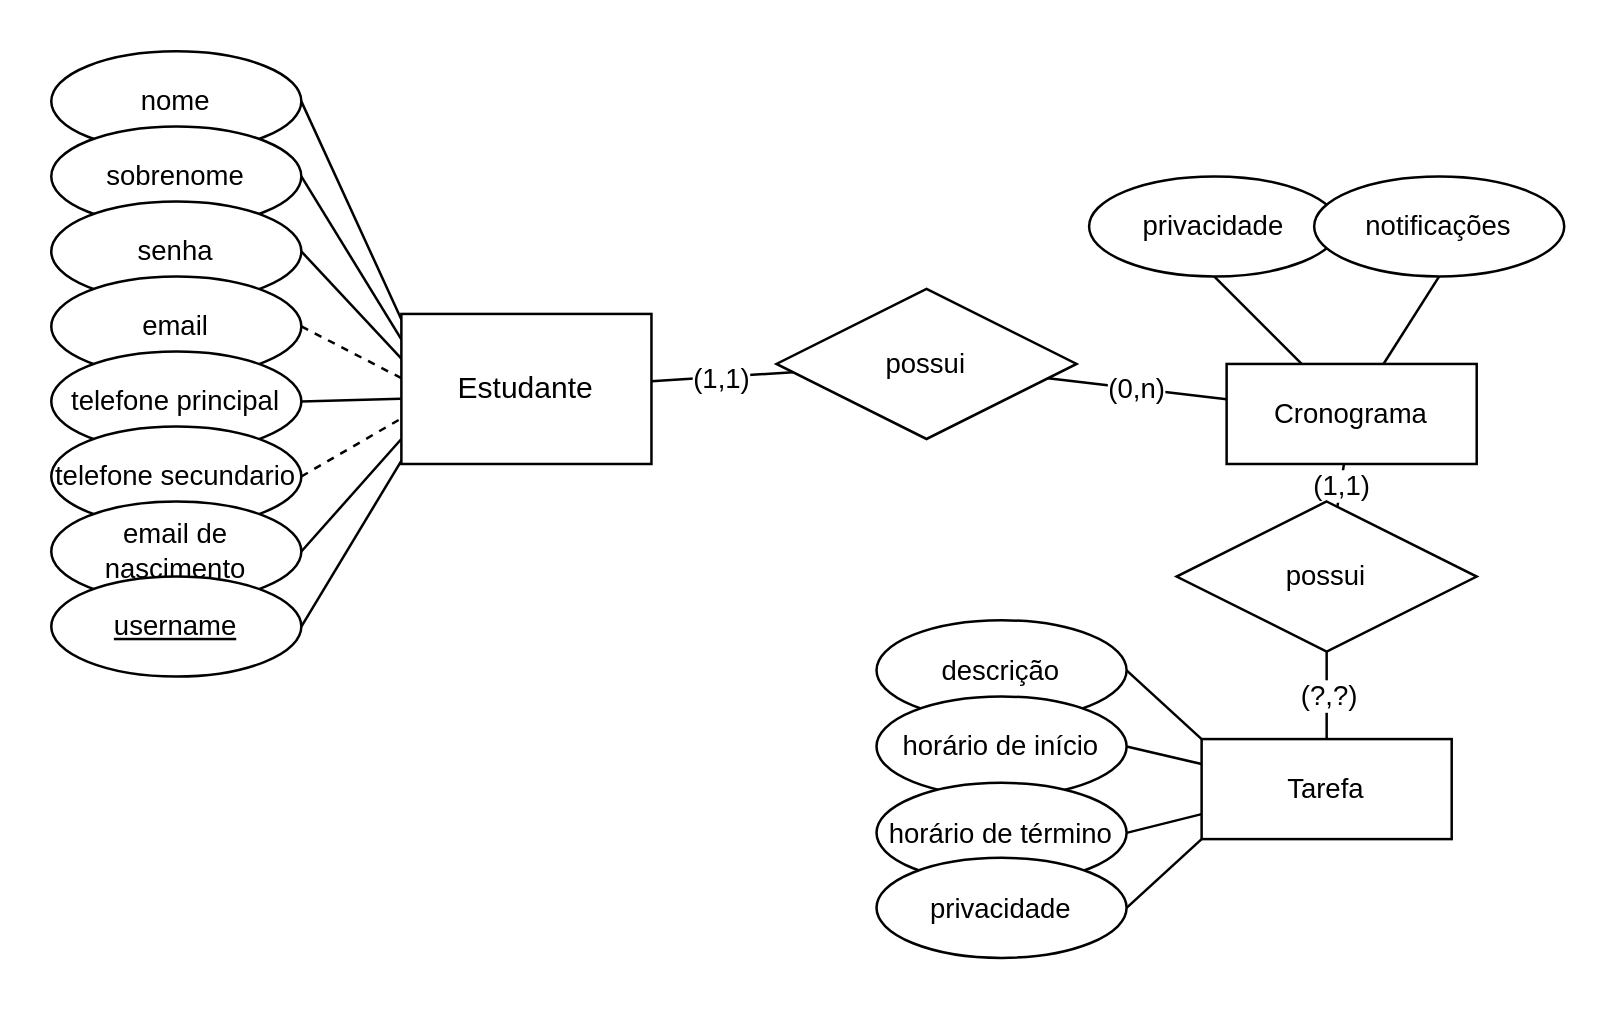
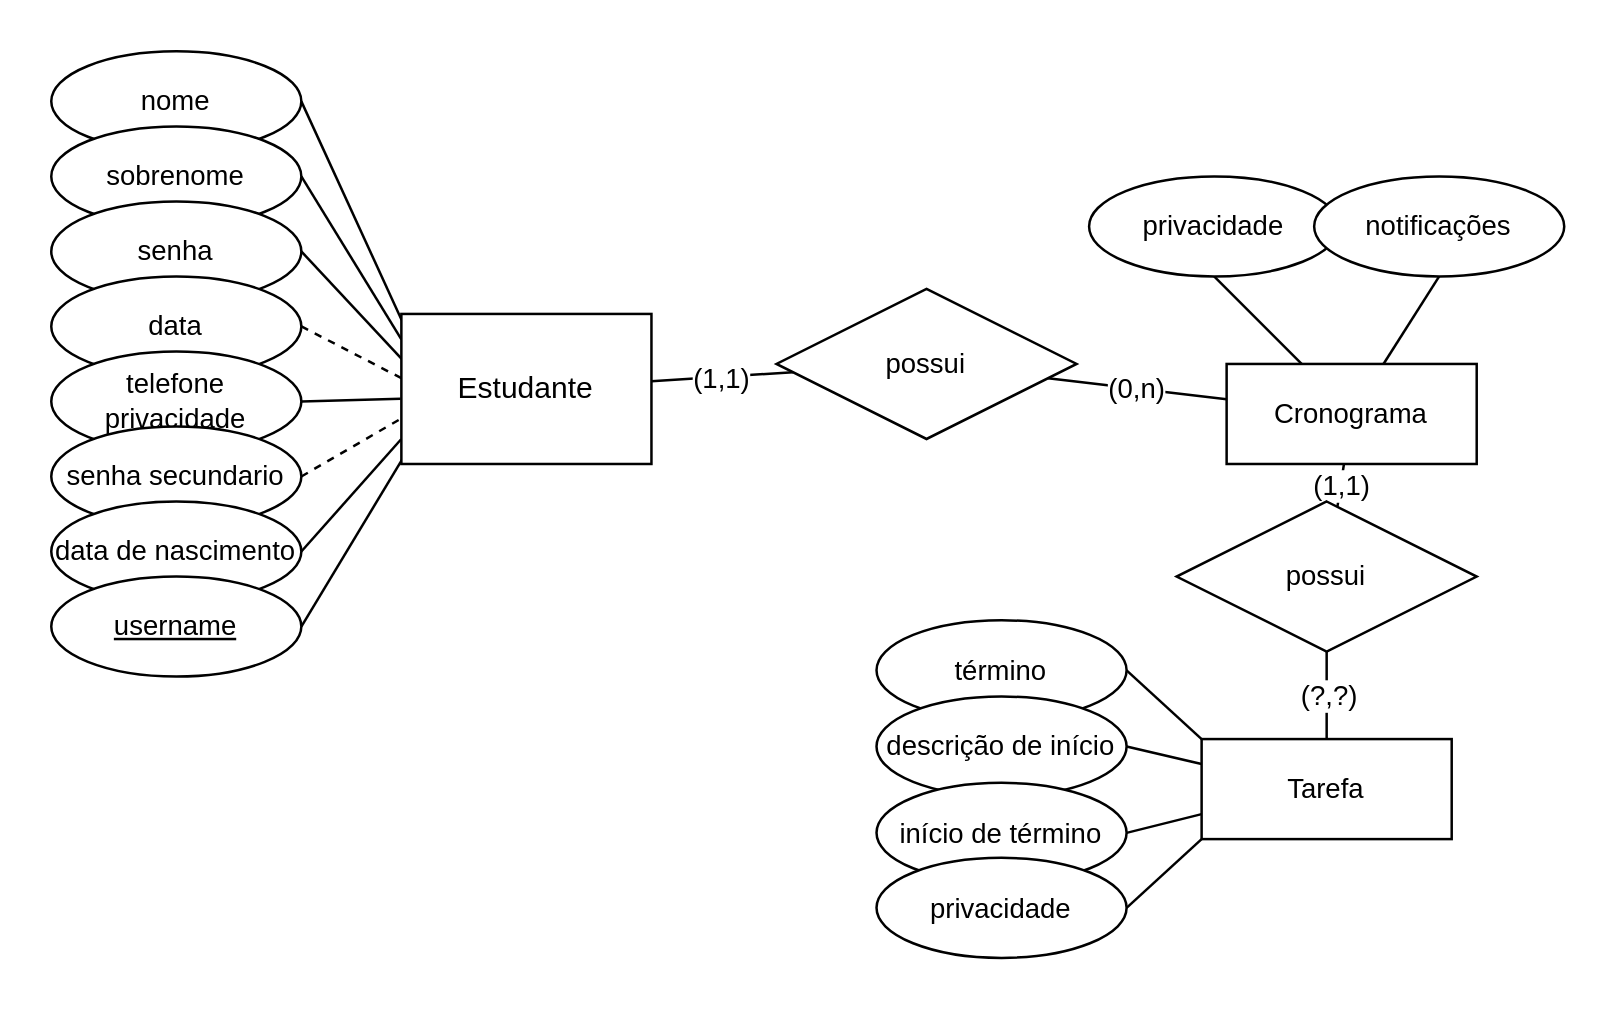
node "email": label "email" -> "data"
node "telefone principal": label "telefone principal" -> "telefone privacidade"
node "telefone secundario": label "telefone secundario" -> "senha secundario"
node "email de nascimento": label "email de nascimento" -> "data de nascimento"
node "descrição": label "descrição" -> "término"
node "horário de início": label "horário de início" -> "descrição de início"
node "horário de término": label "horário de término" -> "início de término"
